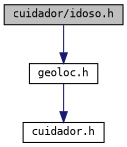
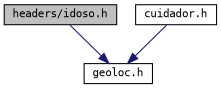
node "cuidador/idoso.h": label "cuidador/idoso.h" -> "headers/idoso.h"
edge "geoloc.h" -> "cuidador.h": reversed
